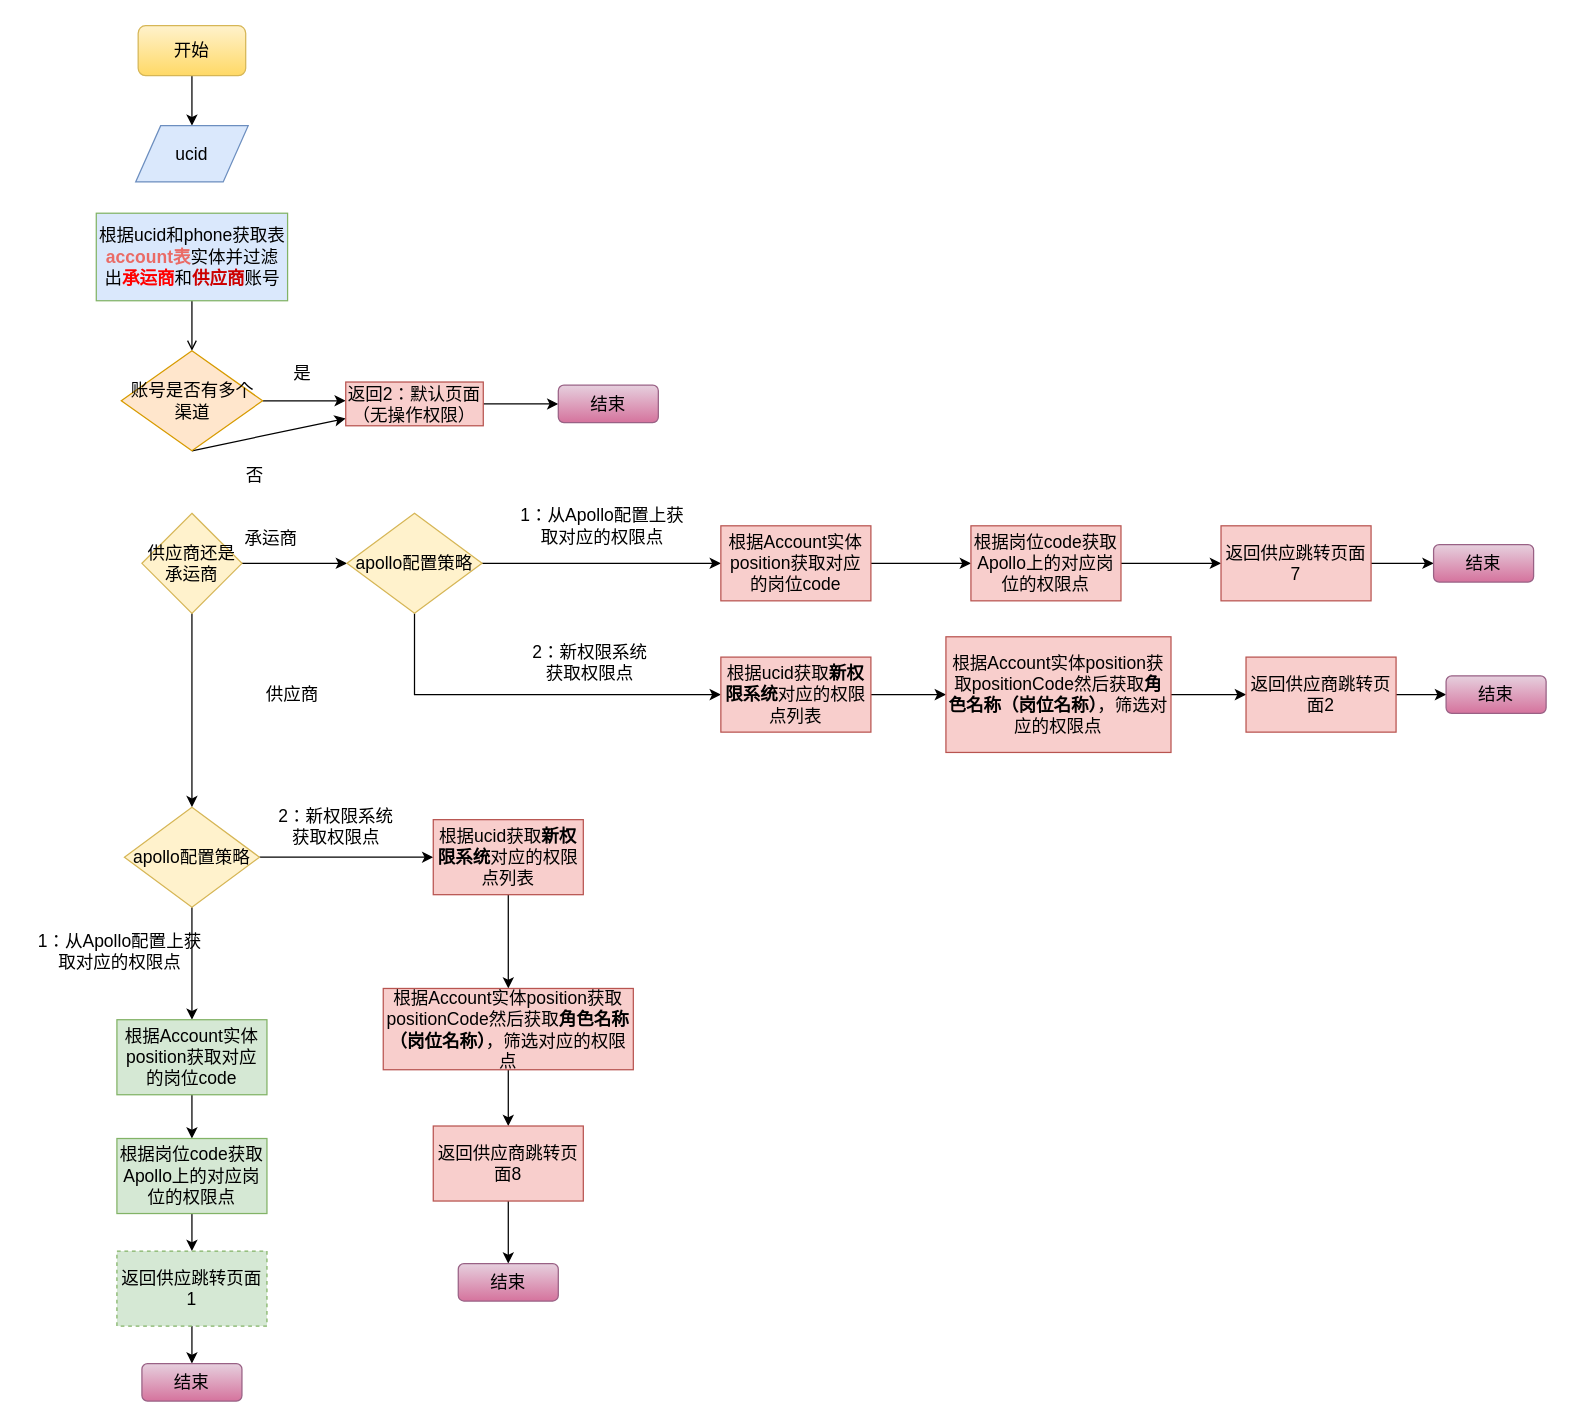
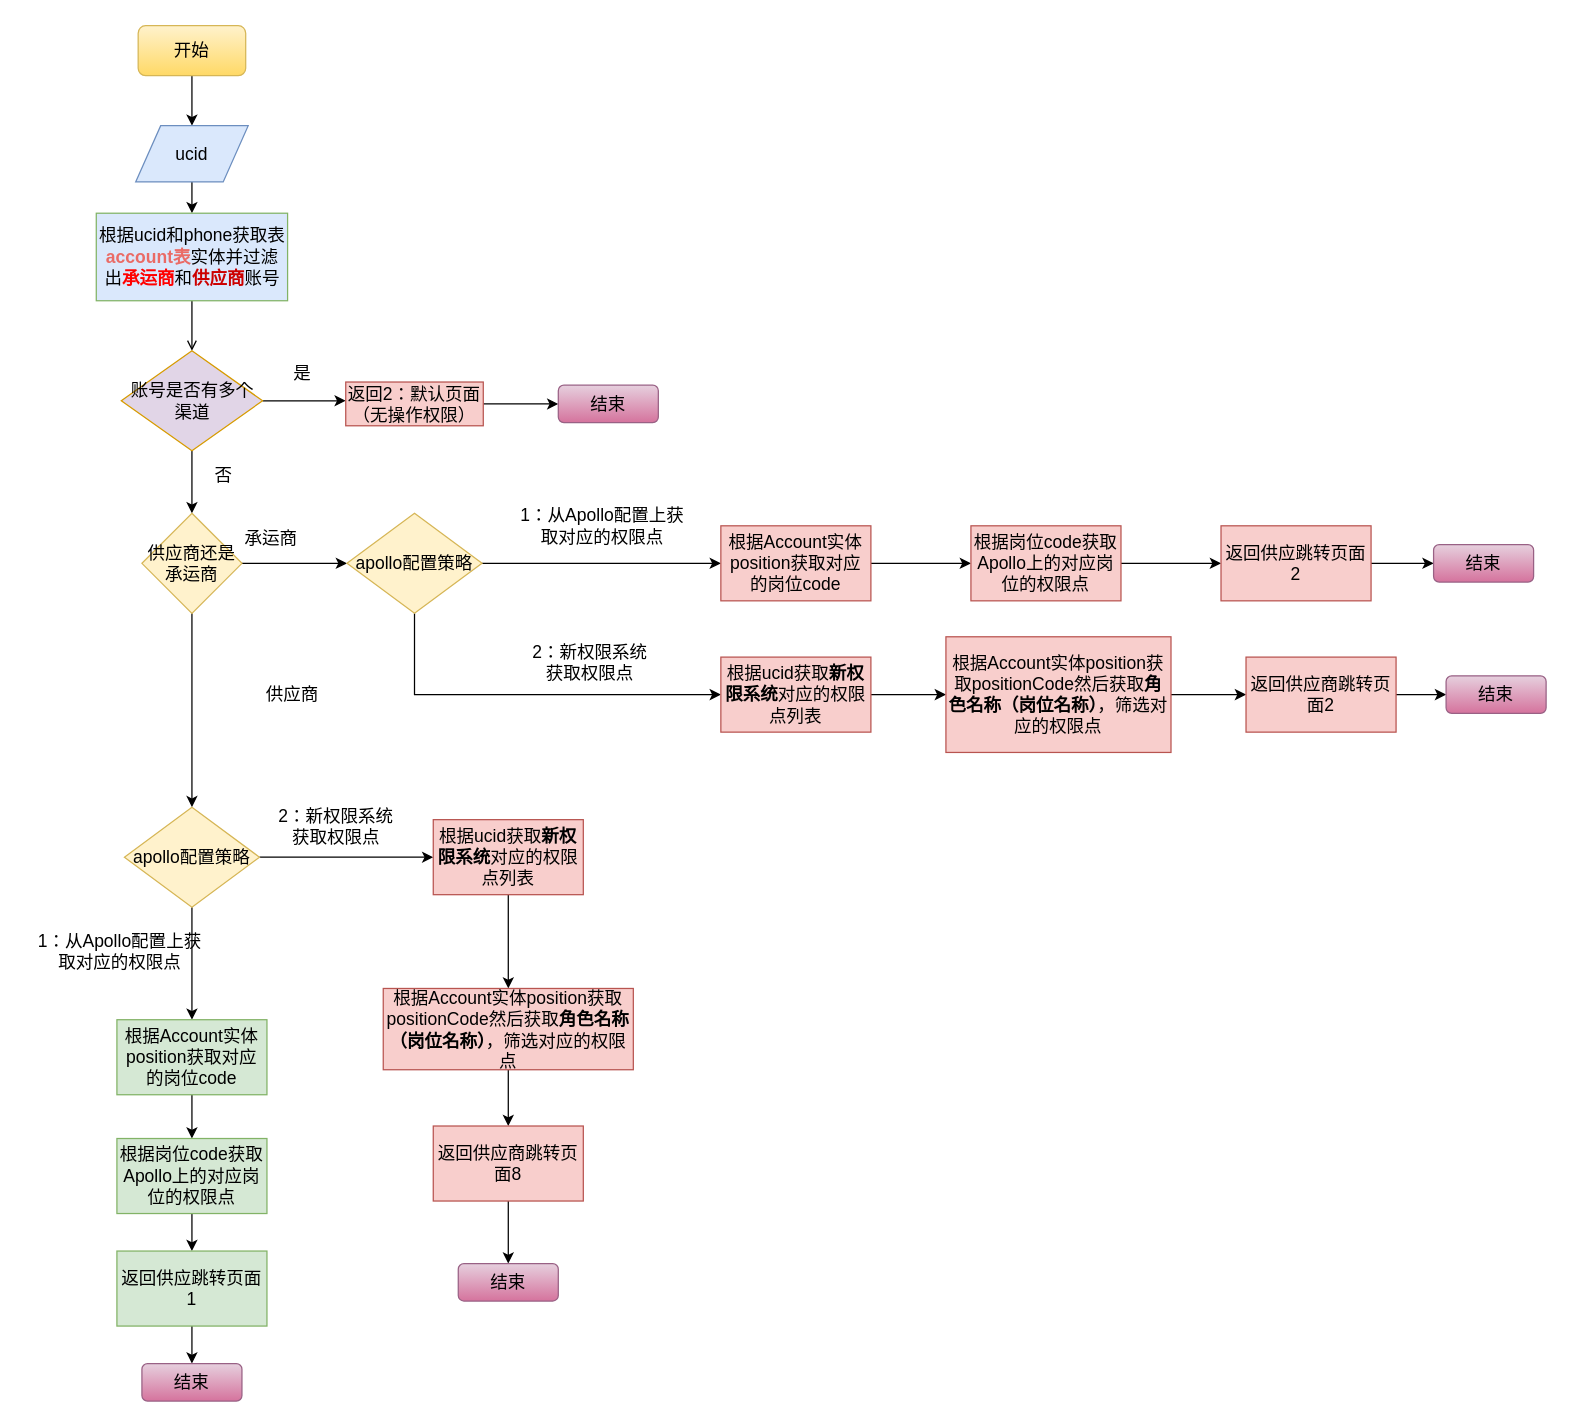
edge "ucid" -> "根据ucid和phone获取表account表实体并过滤出承运商和供应商账号": added
node "账号是否有多个渠道": fillcolor #ffe6cc -> #e1d5e7
edge "账号是否有多个渠道" -> "返回2：默认页面（无操作权限）": now "账号是否有多个渠道" -> "供应商还是承运商"
node "否": moved (254, 476) -> (223, 476)
node "返回供应跳转页面7": label "返回供应跳转页面7" -> "返回供应跳转页面2"
node "返回供应跳转页面1": style dashed -> solid
